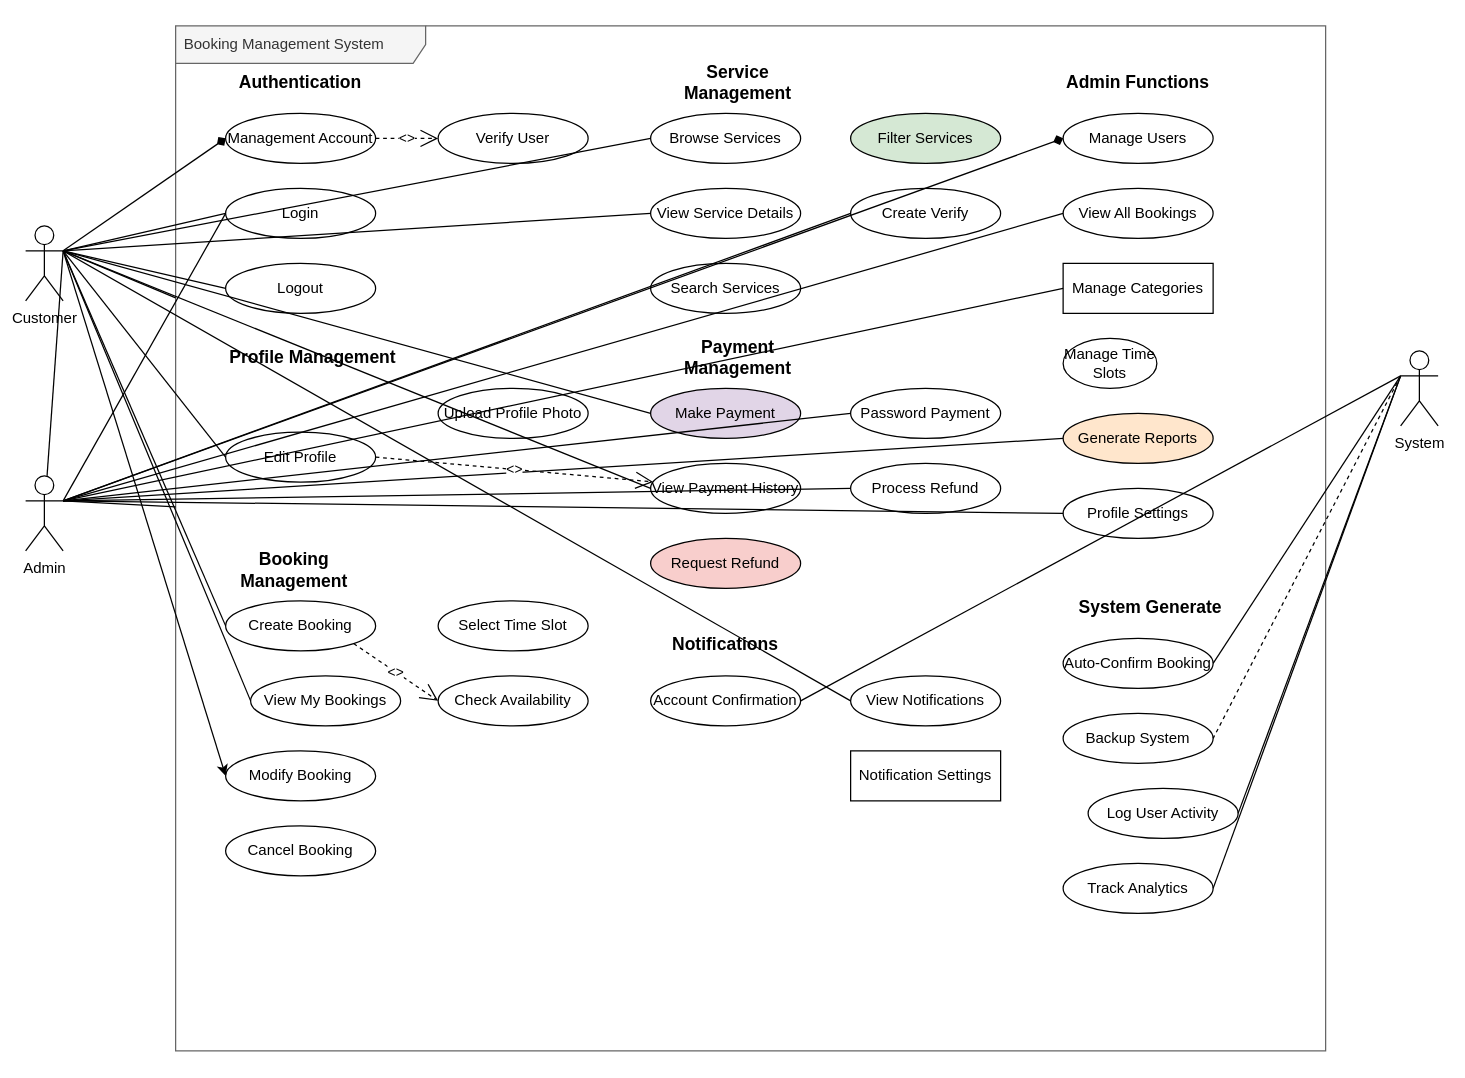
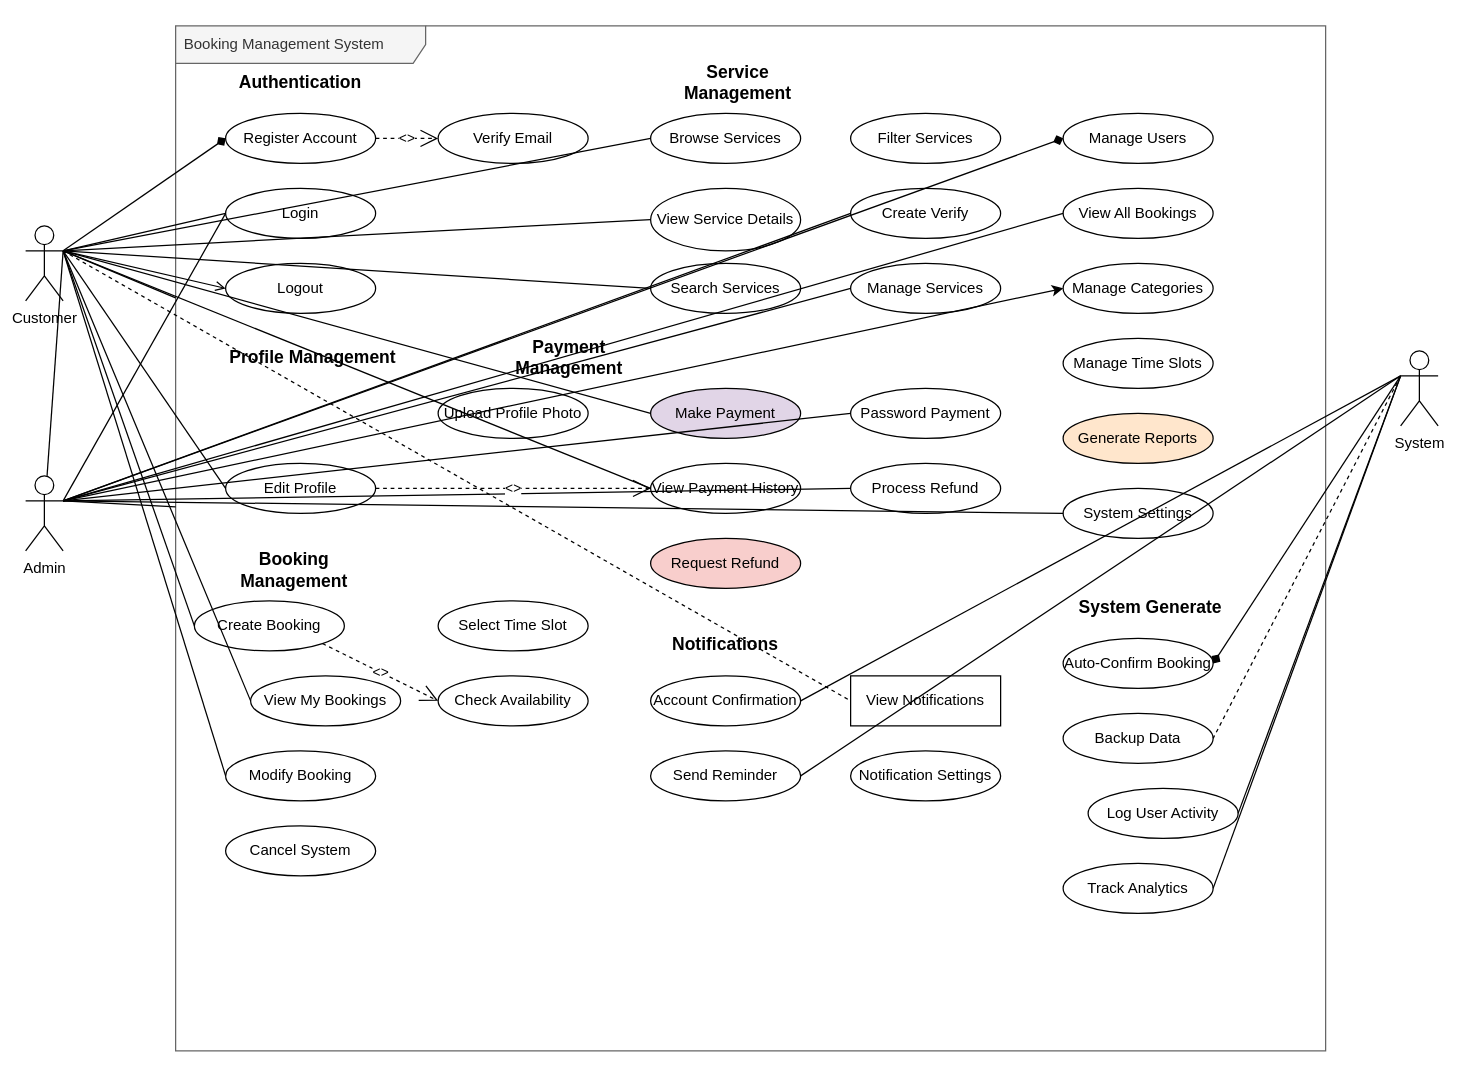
node "Admin Functions": removed
node "Management Account": label "Management Account" -> "Register Account"
node "Verify User": label "Verify User" -> "Verify Email"
node "Filter Services": fillcolor #d5e8d4 -> #ffffff
node "View Service Details": size 150x50 -> 150x63
edge "Customer" -- "Search Services": added
edge "Customer" -- "Logout": arrowhead none -> open
node "Manage Services": added
node "Manage Categories": shape rectangle -> ellipse
edge "Manage Categories" -- "Admin": arrowhead none -> classic
node "Payment Management": moved (738, 357) -> (569, 357)
node "Manage Time Slots": size 94x50 -> 150x50
edge "Manage Services" -- "Admin": added
edge "Generate Reports" -- "Admin": removed
node "Edit Profile": moved (301, 457) -> (301, 488)
node "Profile Settings": label "Profile Settings" -> "System Settings"
edge "System" -- "Send Reminder": added
edge "Customer" -- "View Notifications": style solid -> dashed
node "Create Booking": moved (301, 626) -> (269, 626)
edge "System" -- "Auto-Confirm Booking": arrowhead none -> diamond
node "View Notifications": shape ellipse -> rectangle
node "Backup System": label "Backup System" -> "Backup Data"
edge "Customer" -> "Modify Booking": arrowhead classic -> none
node "Send Reminder": added
node "Notification Settings": shape rectangle -> ellipse
node "Cancel Booking": label "Cancel Booking" -> "Cancel System"
